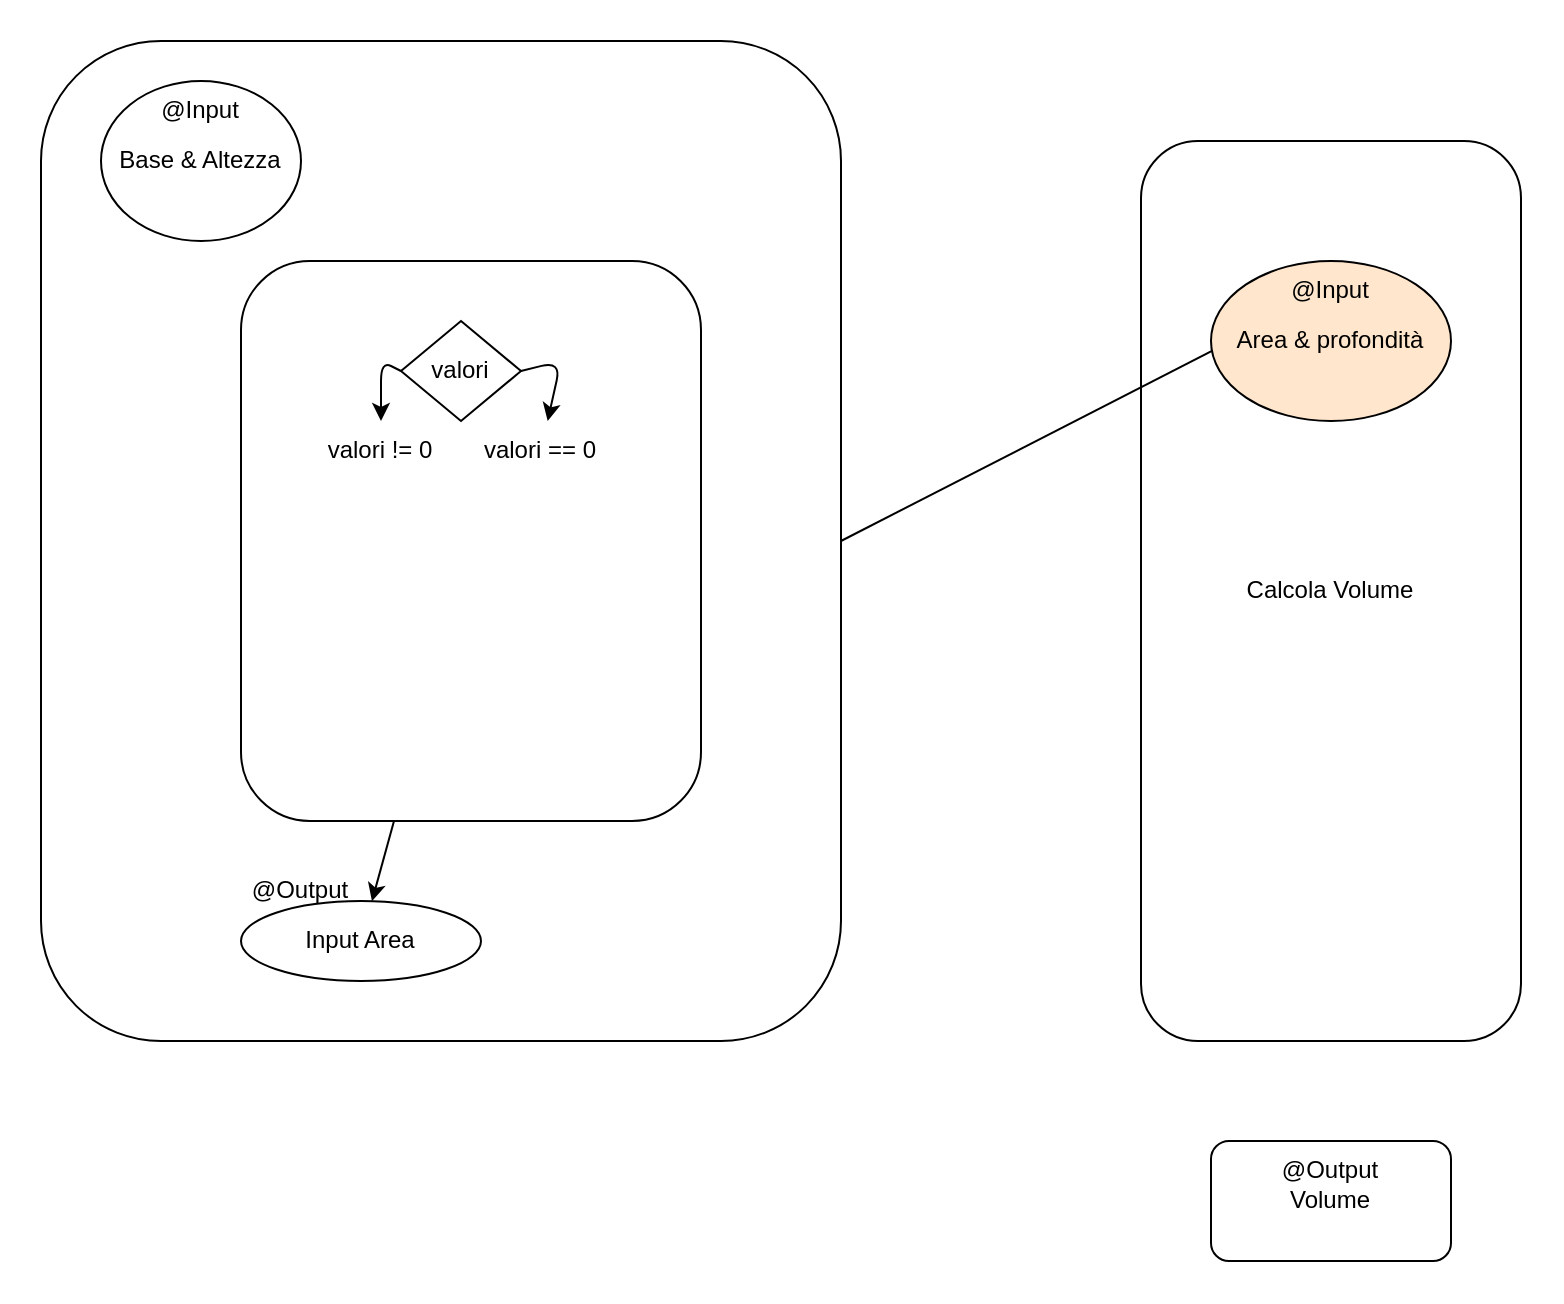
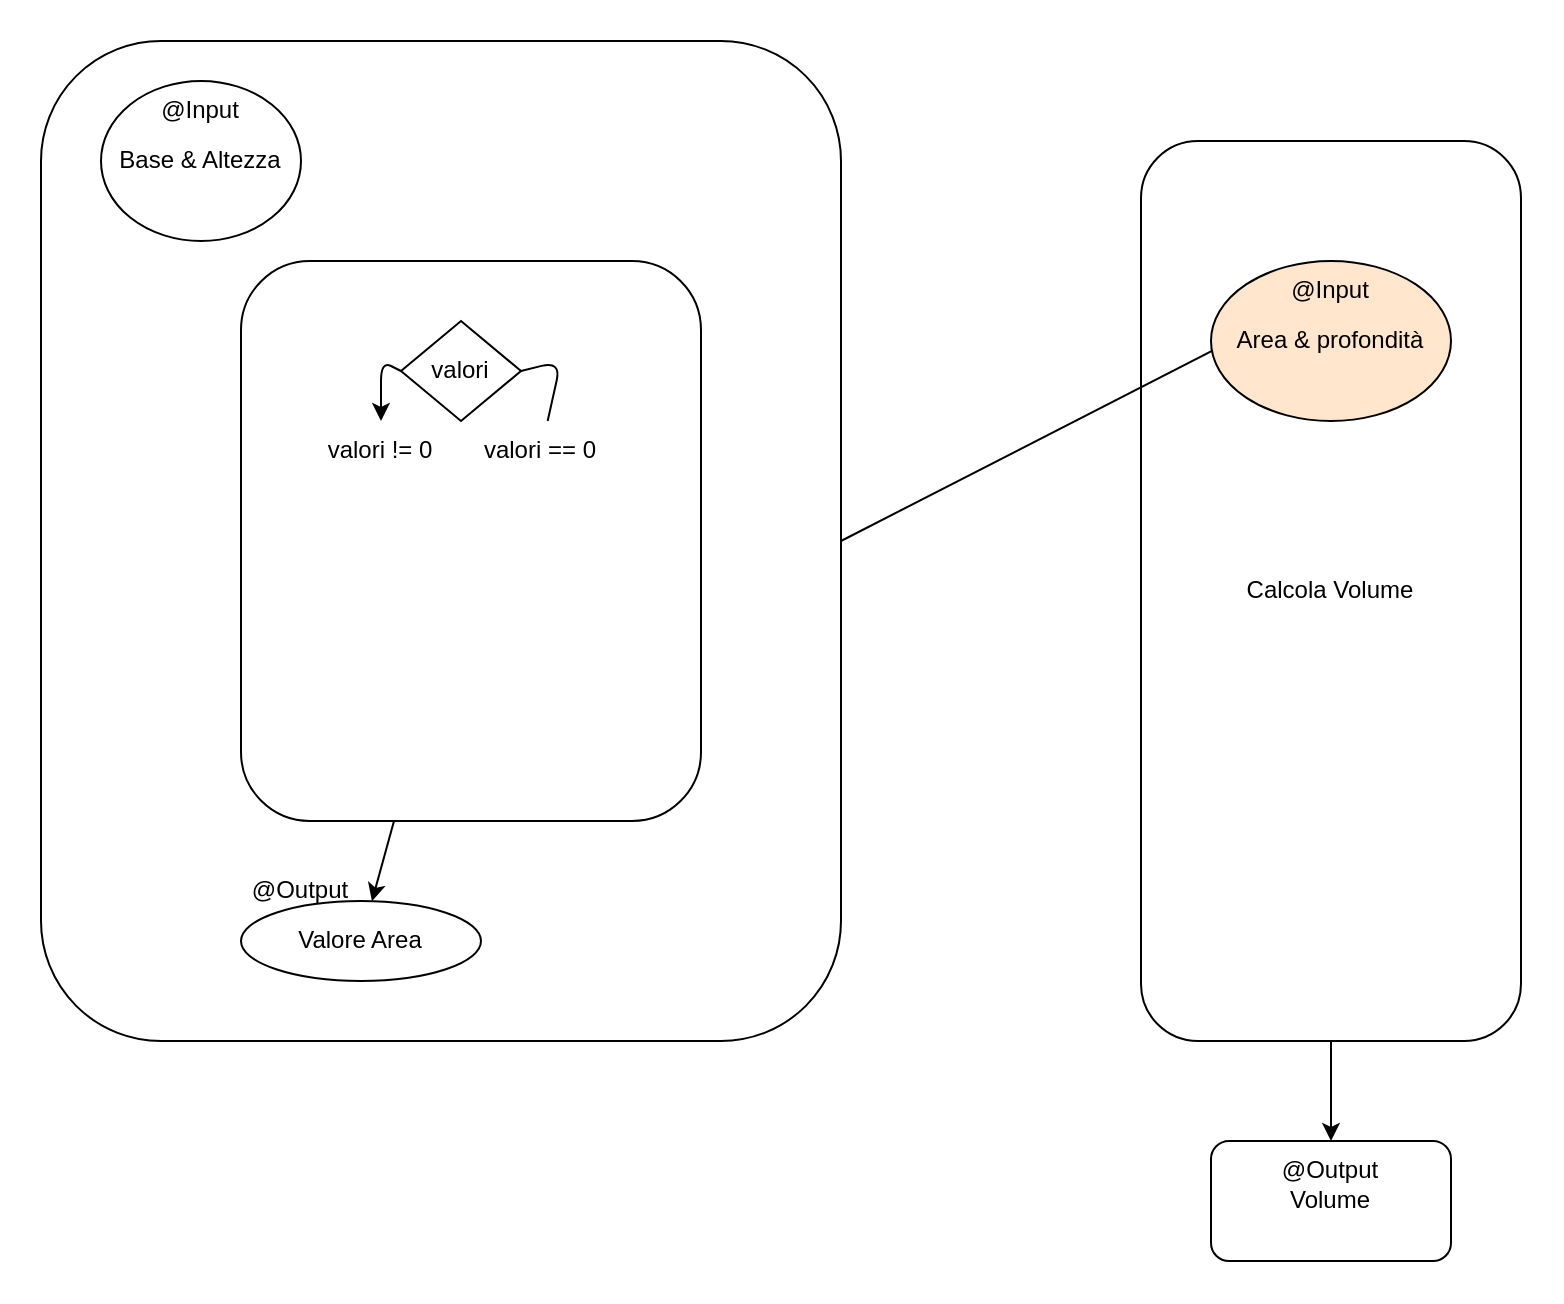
edge "valori" -> "valori == 0": arrowhead classic -> none
node "Input Area": label "Input Area" -> "Valore Area"
edge "Calcola Volume" -> "Volume": added
